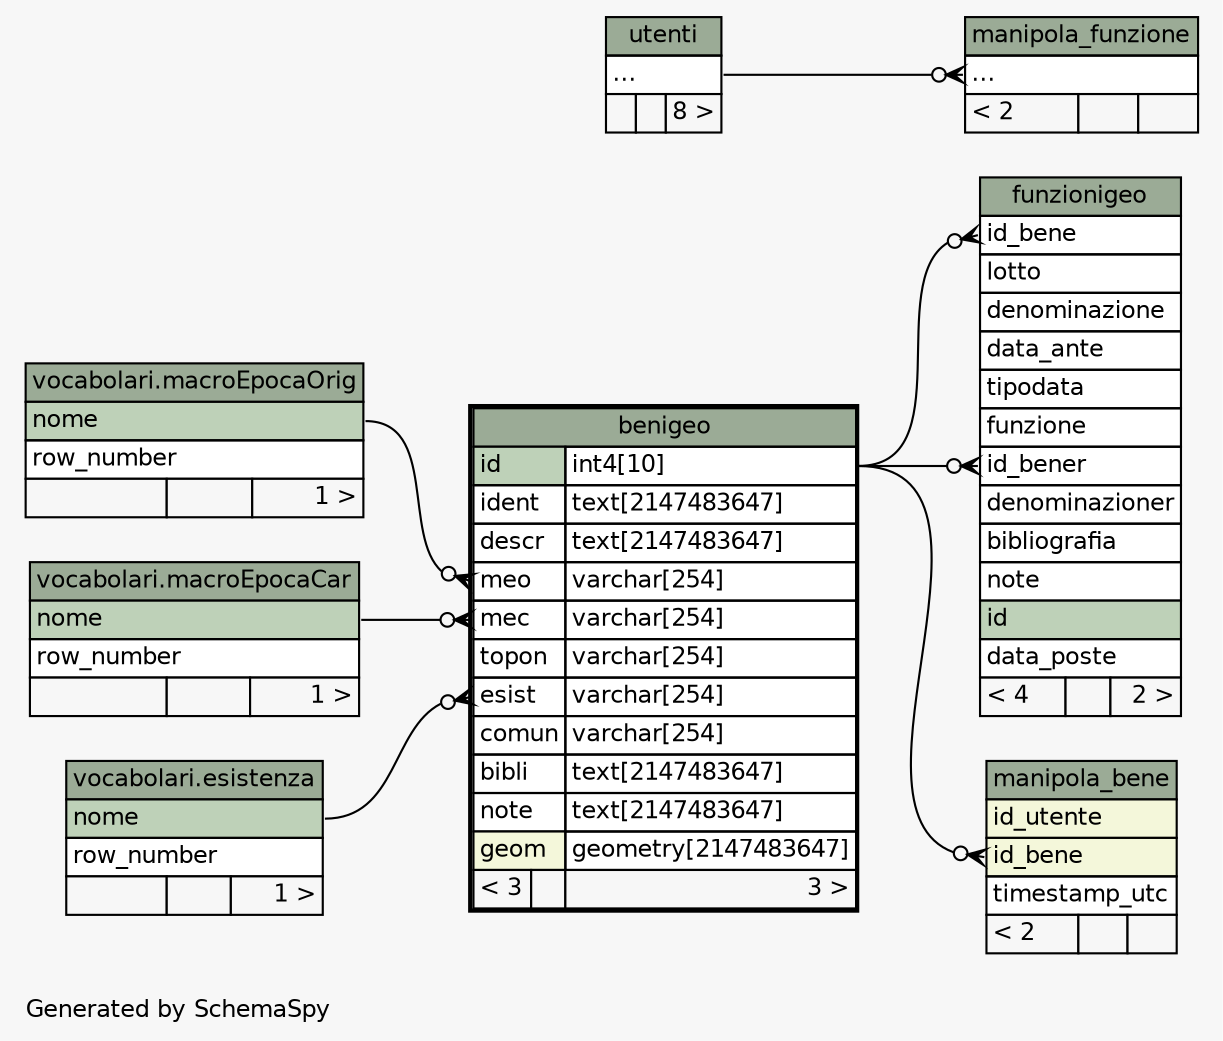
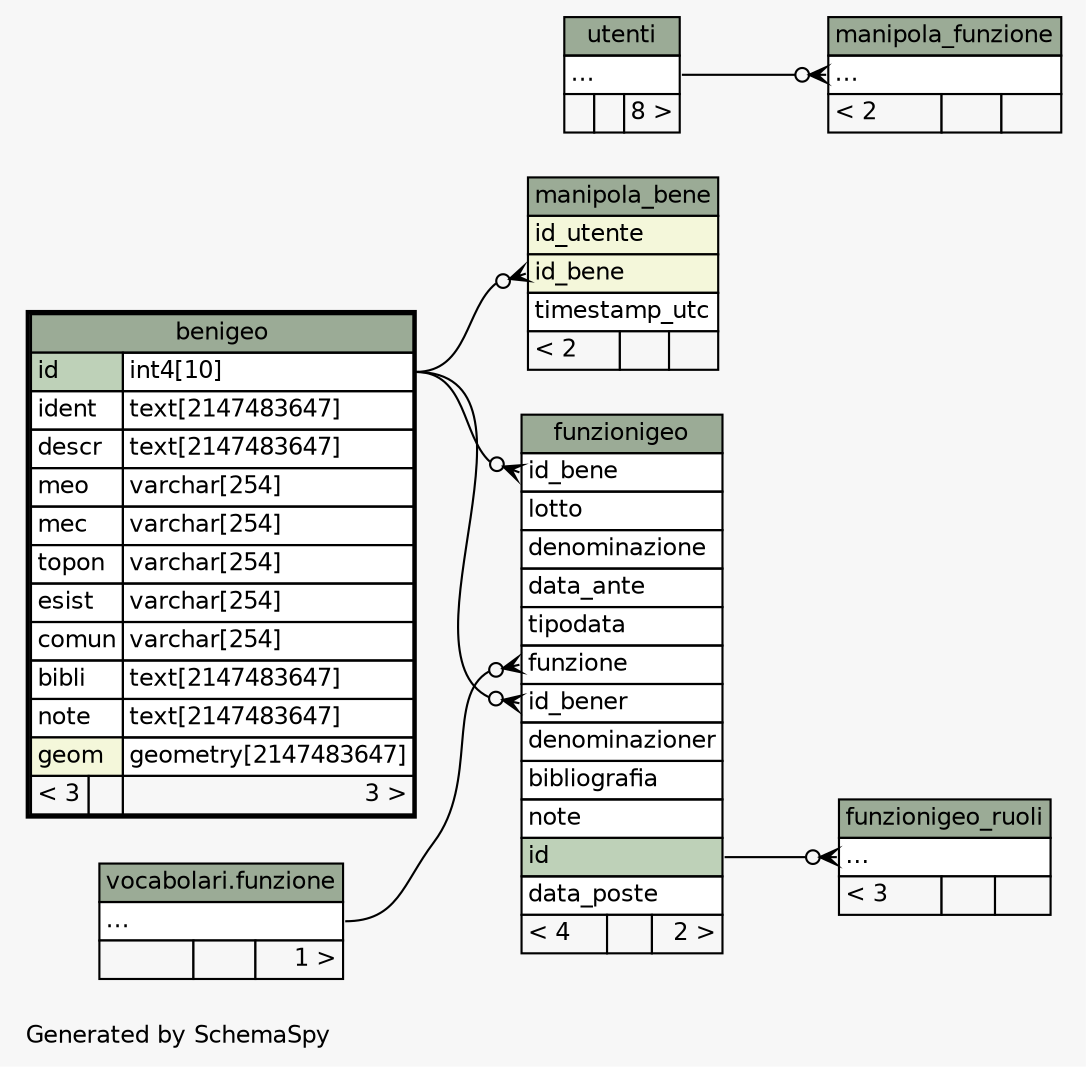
node "vocabolari.macroEpocaOrig": removed
node "vocabolari.macroEpocaCar": removed
node "vocabolari.esistenza": removed
node "funzionigeo_ruoli": added
node "vocabolari.funzione": added
